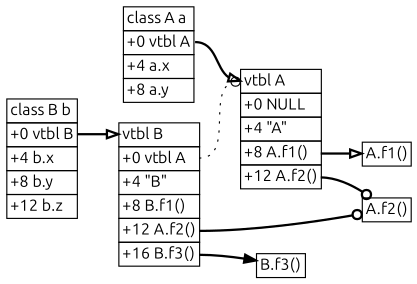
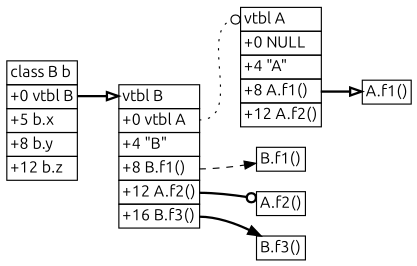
node "class A a": removed
node "class B b": text "+4 b.x" -> "+5 b.x"
node "B.f1()": added
edge "vtbl A" -> "A.f2()": removed
